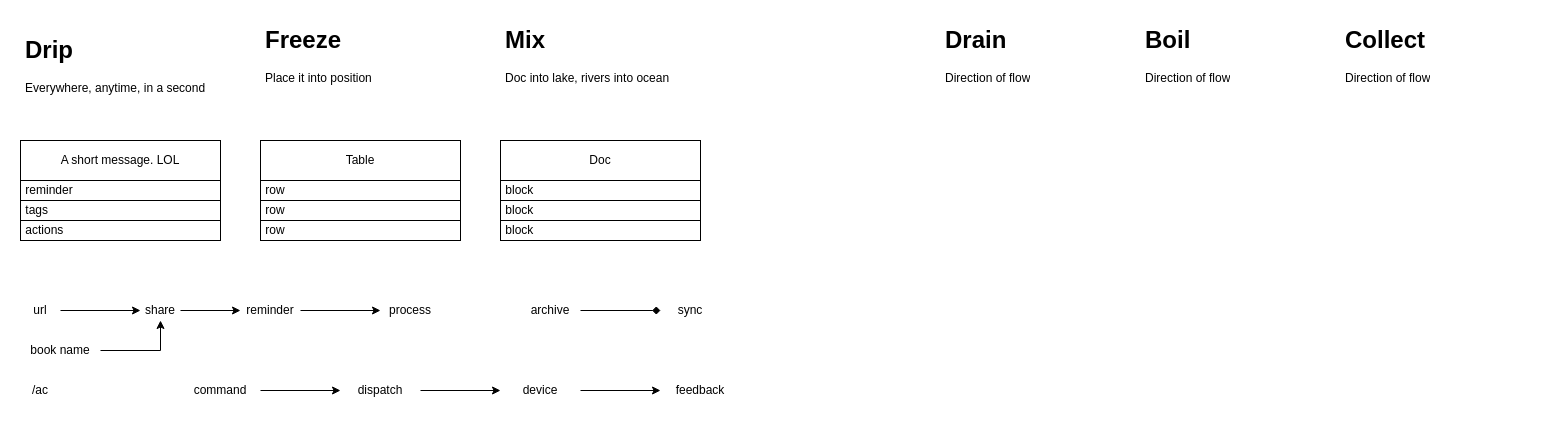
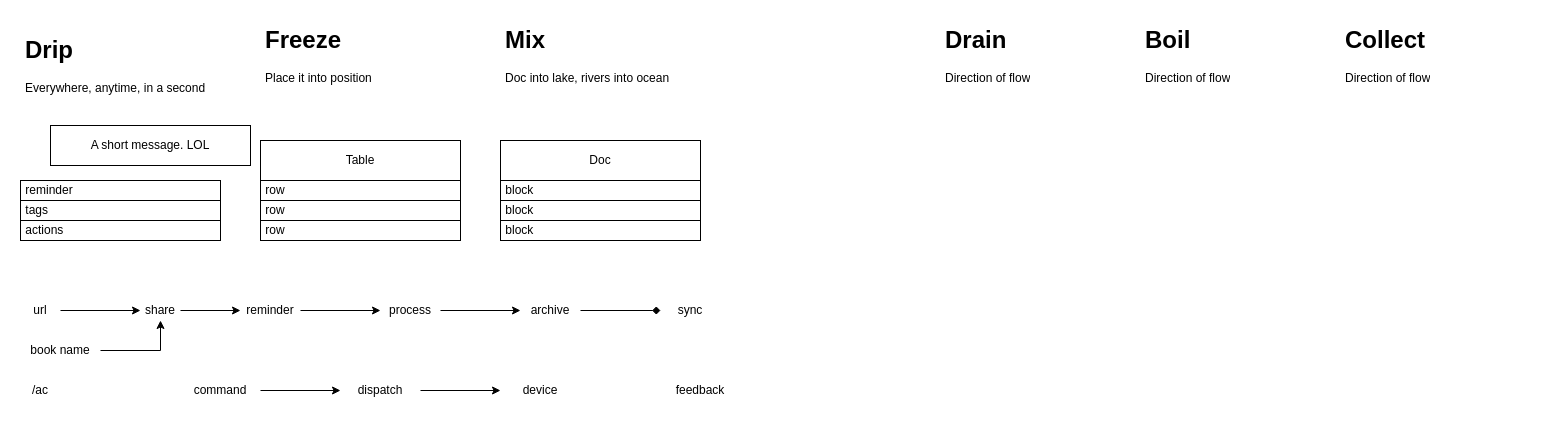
node "A short message. LOL": moved (121, 161) -> (151, 146)
edge "process" -> "archive": added
edge "device" -> "feedback": removed
